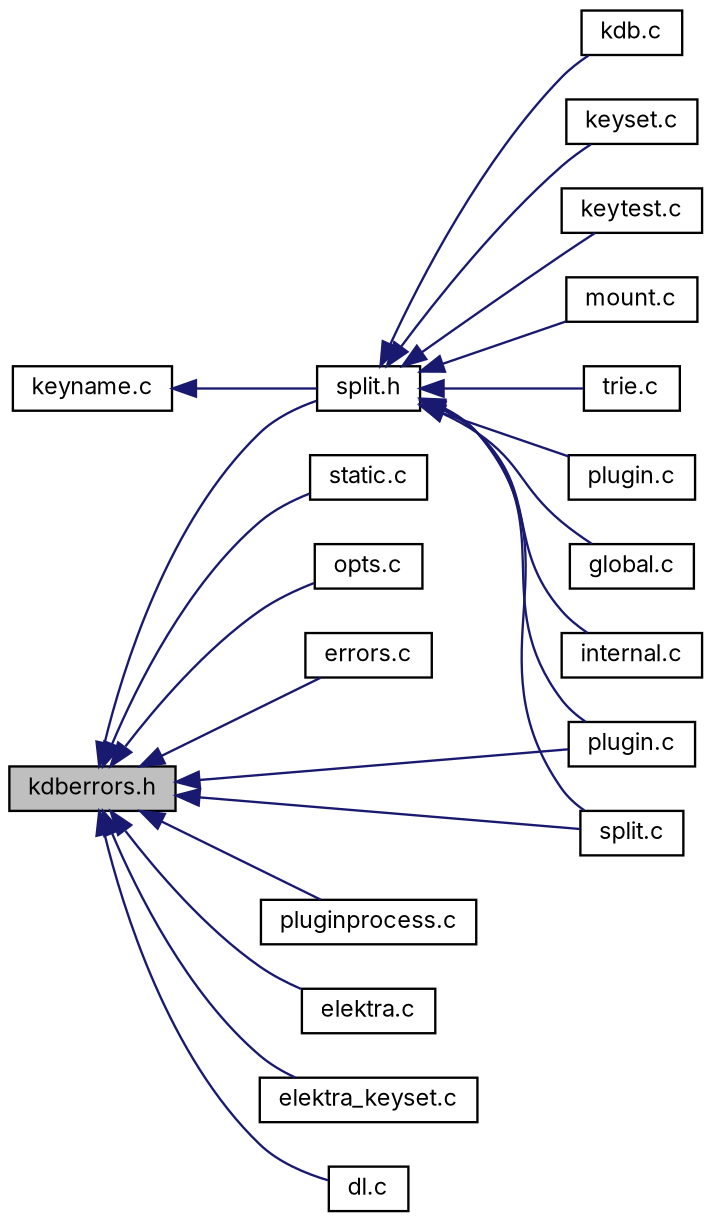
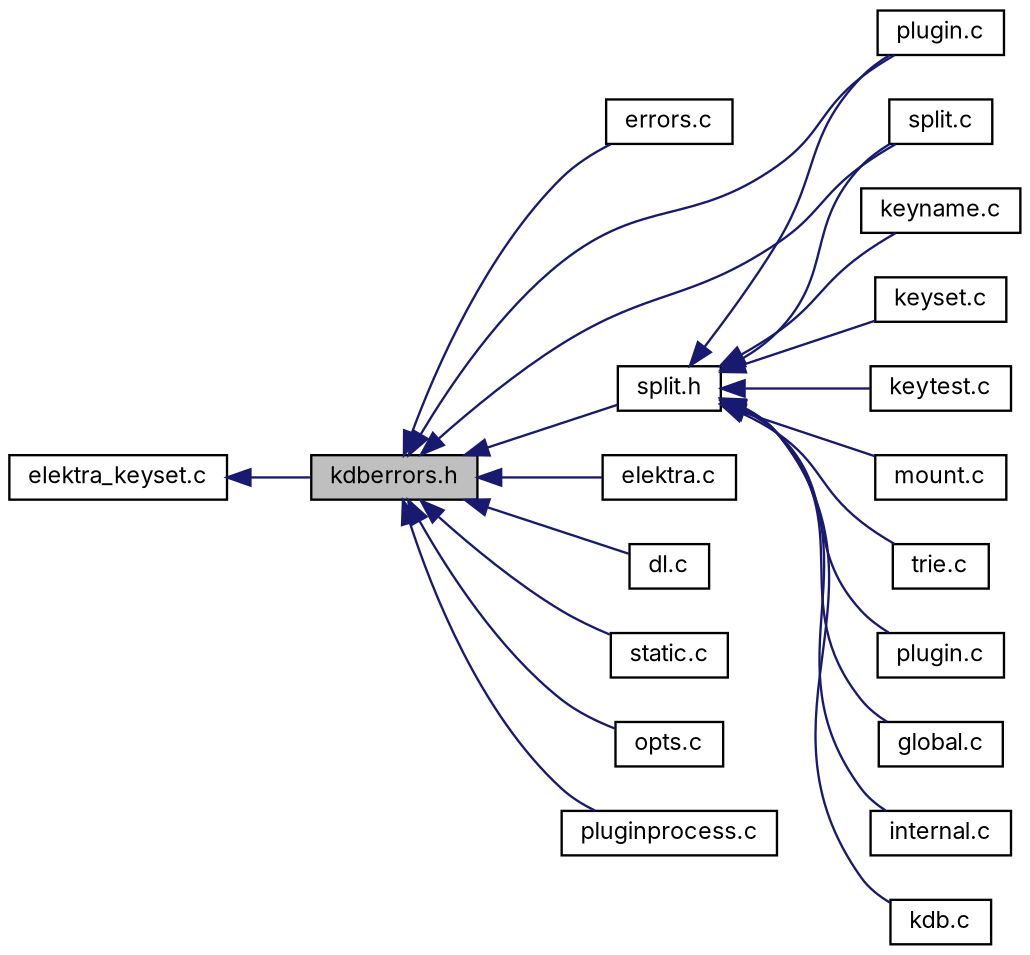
edge "split.h" -> "keyname.c": reversed
edge "elektra_keyset.c" -> "kdberrors.h": reversed
